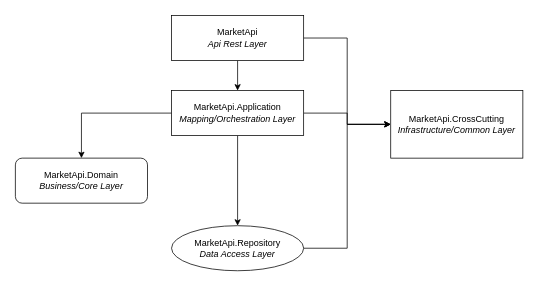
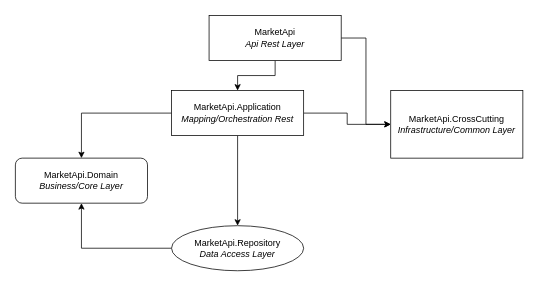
node "MarketApi Api Rest Layer": moved (237, 38) -> (275, 38)
node "MarketApi.Application Mapping/Orchestration Layer": label "MarketApi.Application Mapping/Orchestration Layer" -> "MarketApi.Application Mapping/Orchestration Rest"
edge "MarketApi.Repository Data Access Layer" -> "MarketApi.CrossCutting Infrastructure/Common Layer": removed
edge "MarketApi.Repository Data Access Layer" -> "MarketApi.Domain Business/Core Layer": added
